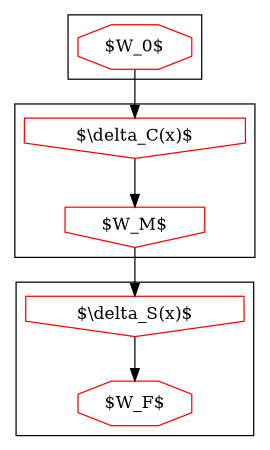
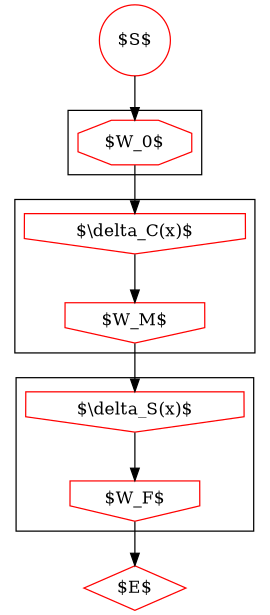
node "$S$": added
node "$W_F$": shape octagon -> invhouse
node "$E$": added
